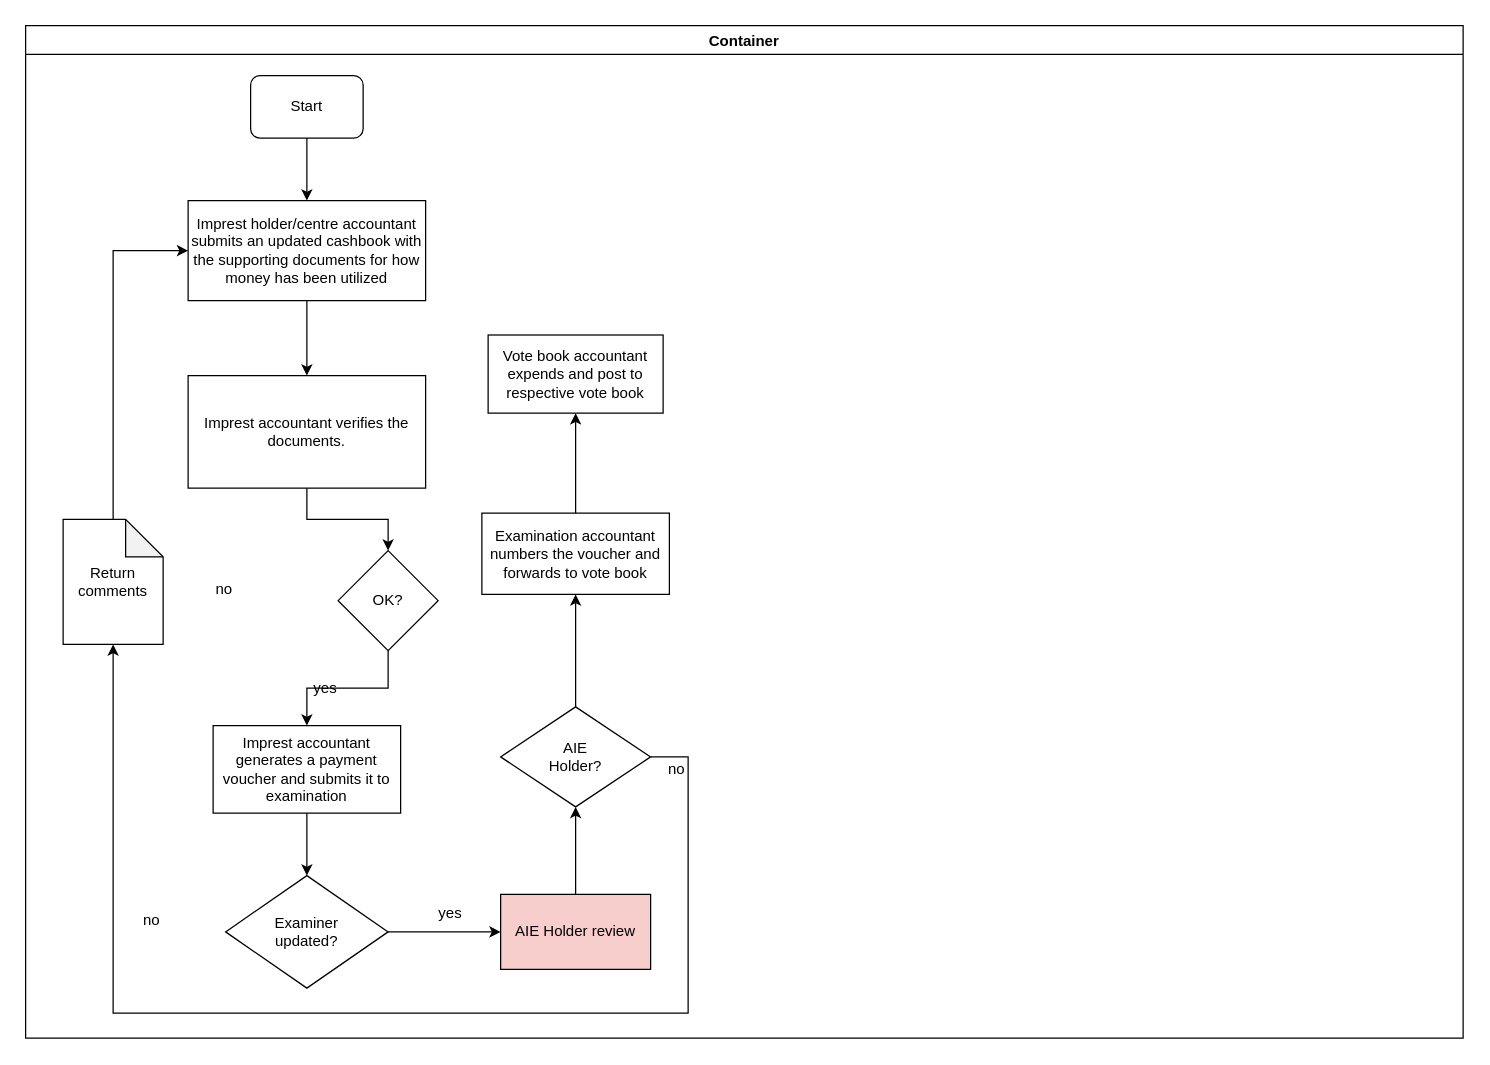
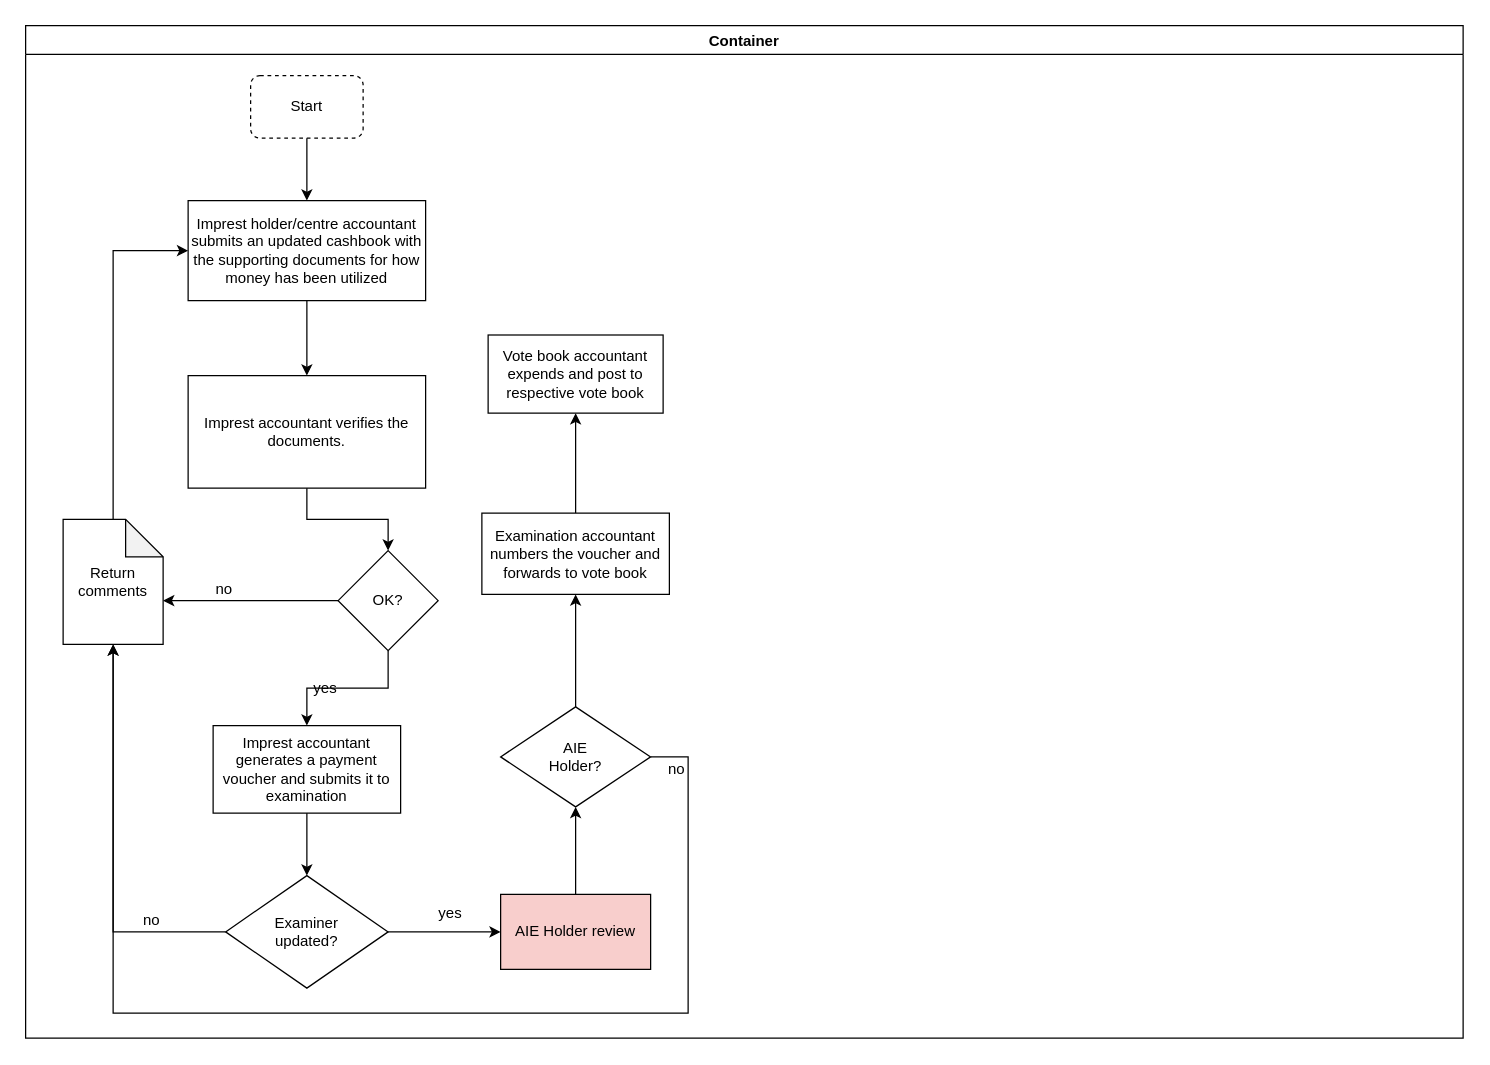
node "Start": style solid -> dashed
edge "OK?" -> "Return comments": added
edge "Examiner updated?" -> "Return comments": added
